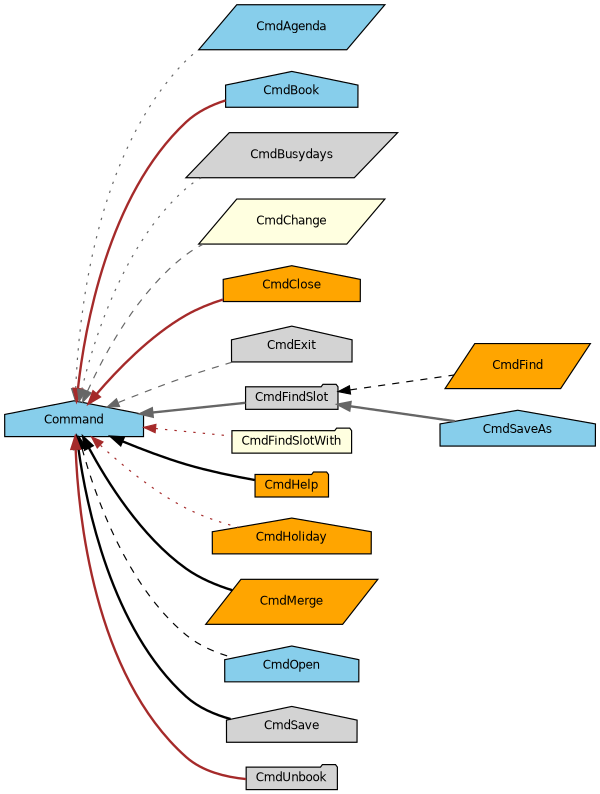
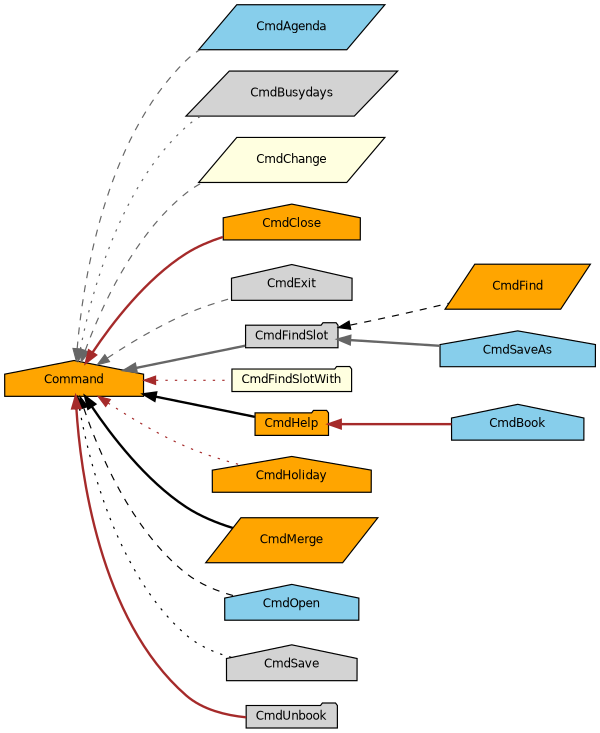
edge "CmdAgenda" -> "Command": style dotted -> dashed
edge "CmdBook" -> "Command": now "CmdBook" -> "CmdHelp"
node "Command": fillcolor skyblue -> orange
edge "CmdSave" -> "Command": style bold -> dotted
